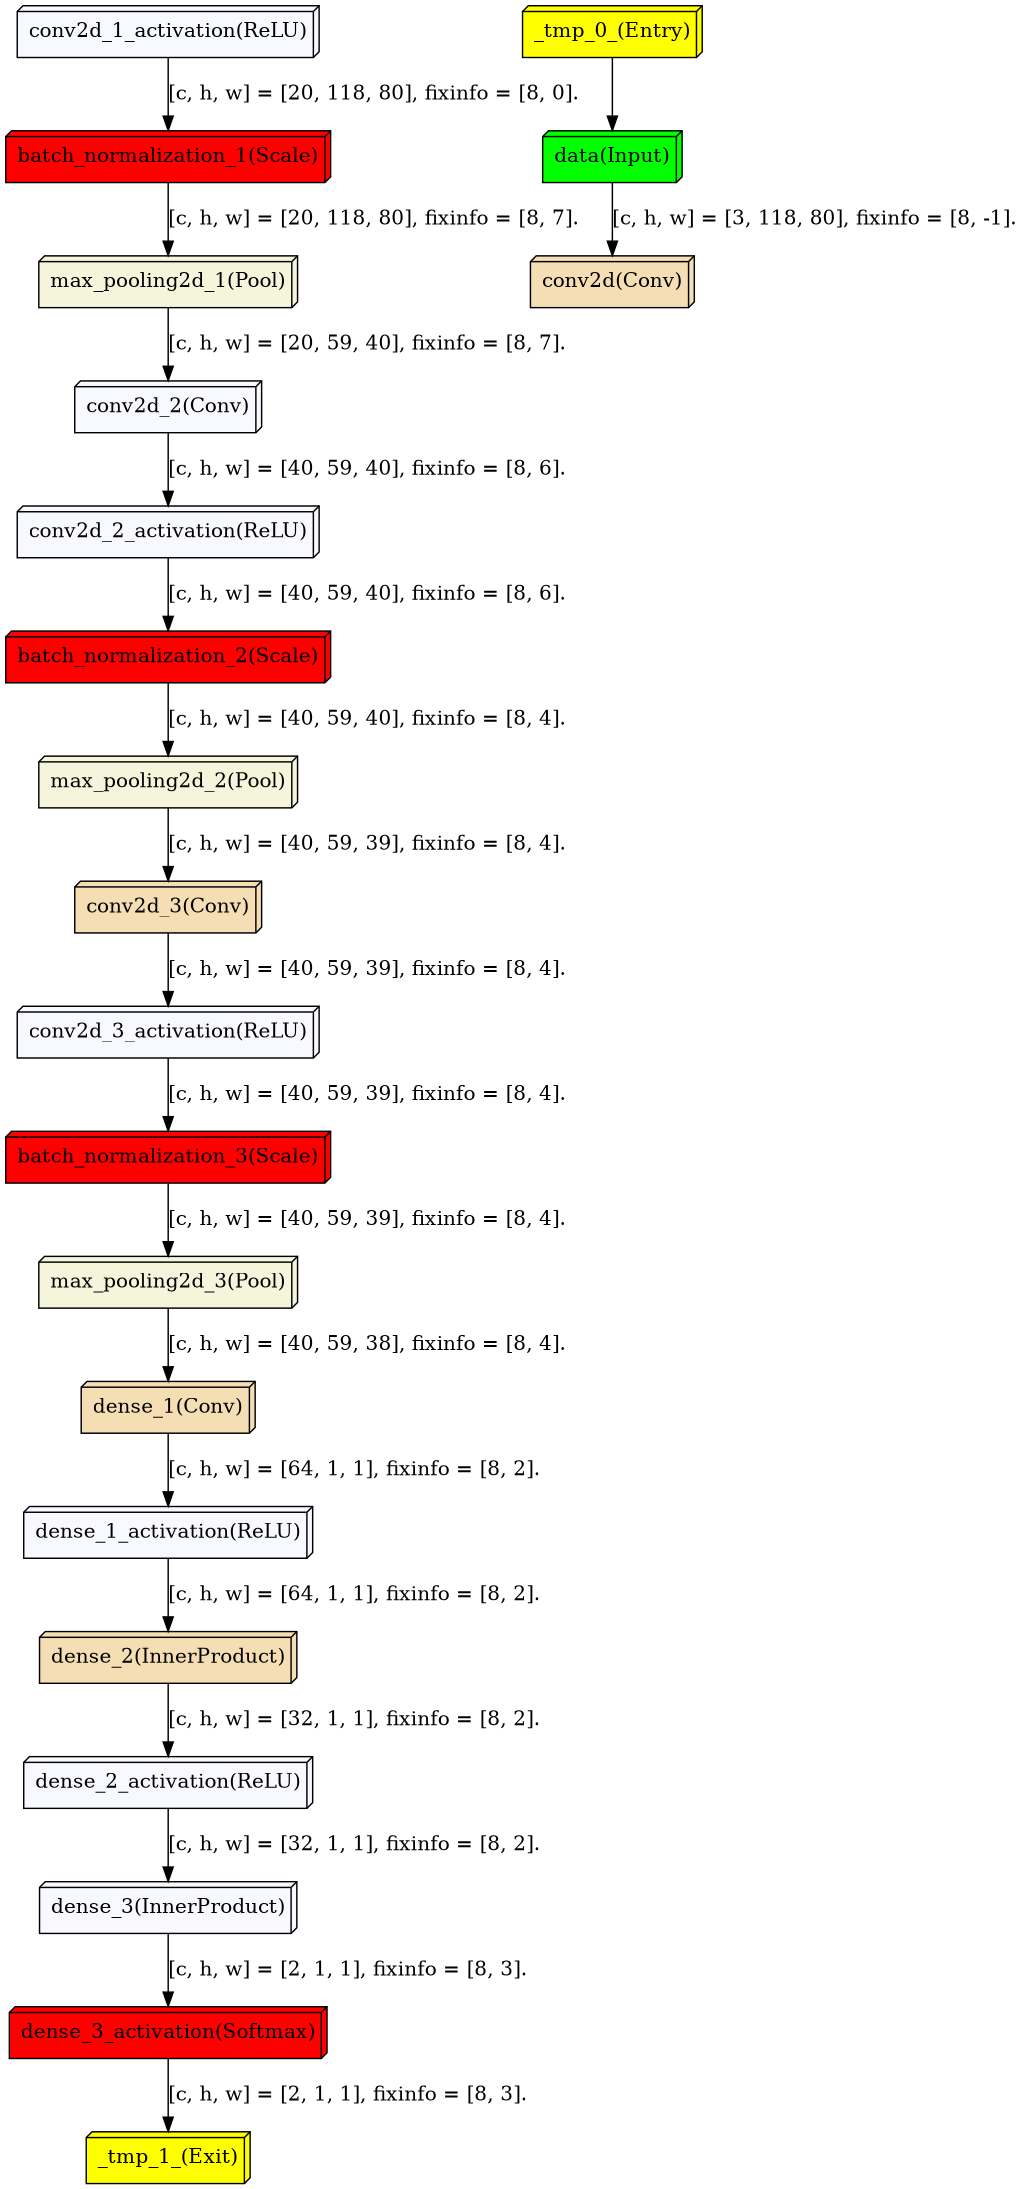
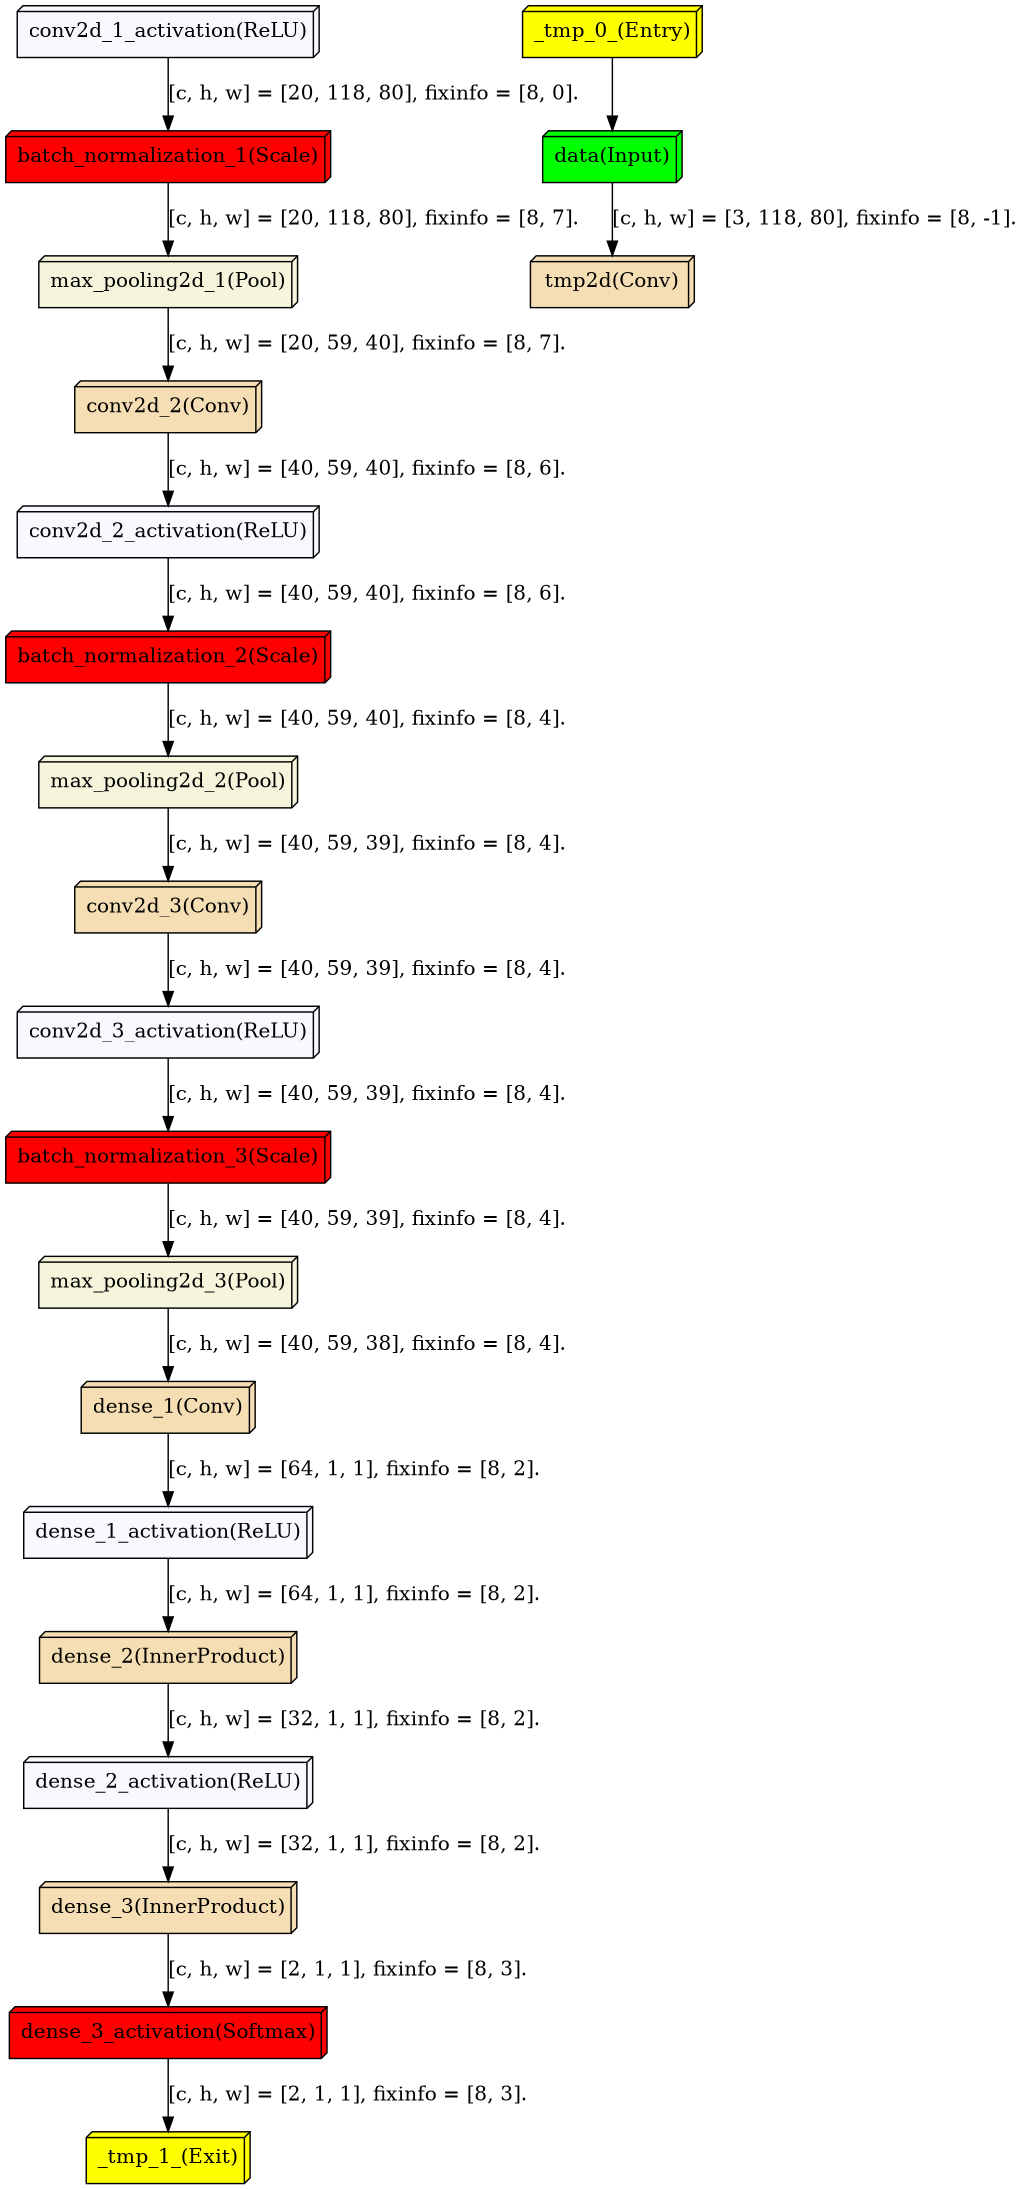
node "conv2d(Conv)": label "conv2d(Conv)" -> "tmp2d(Conv)"
node "conv2d_2(Conv)": fillcolor ghostwhite -> wheat
node "dense_3(InnerProduct)": fillcolor ghostwhite -> wheat
